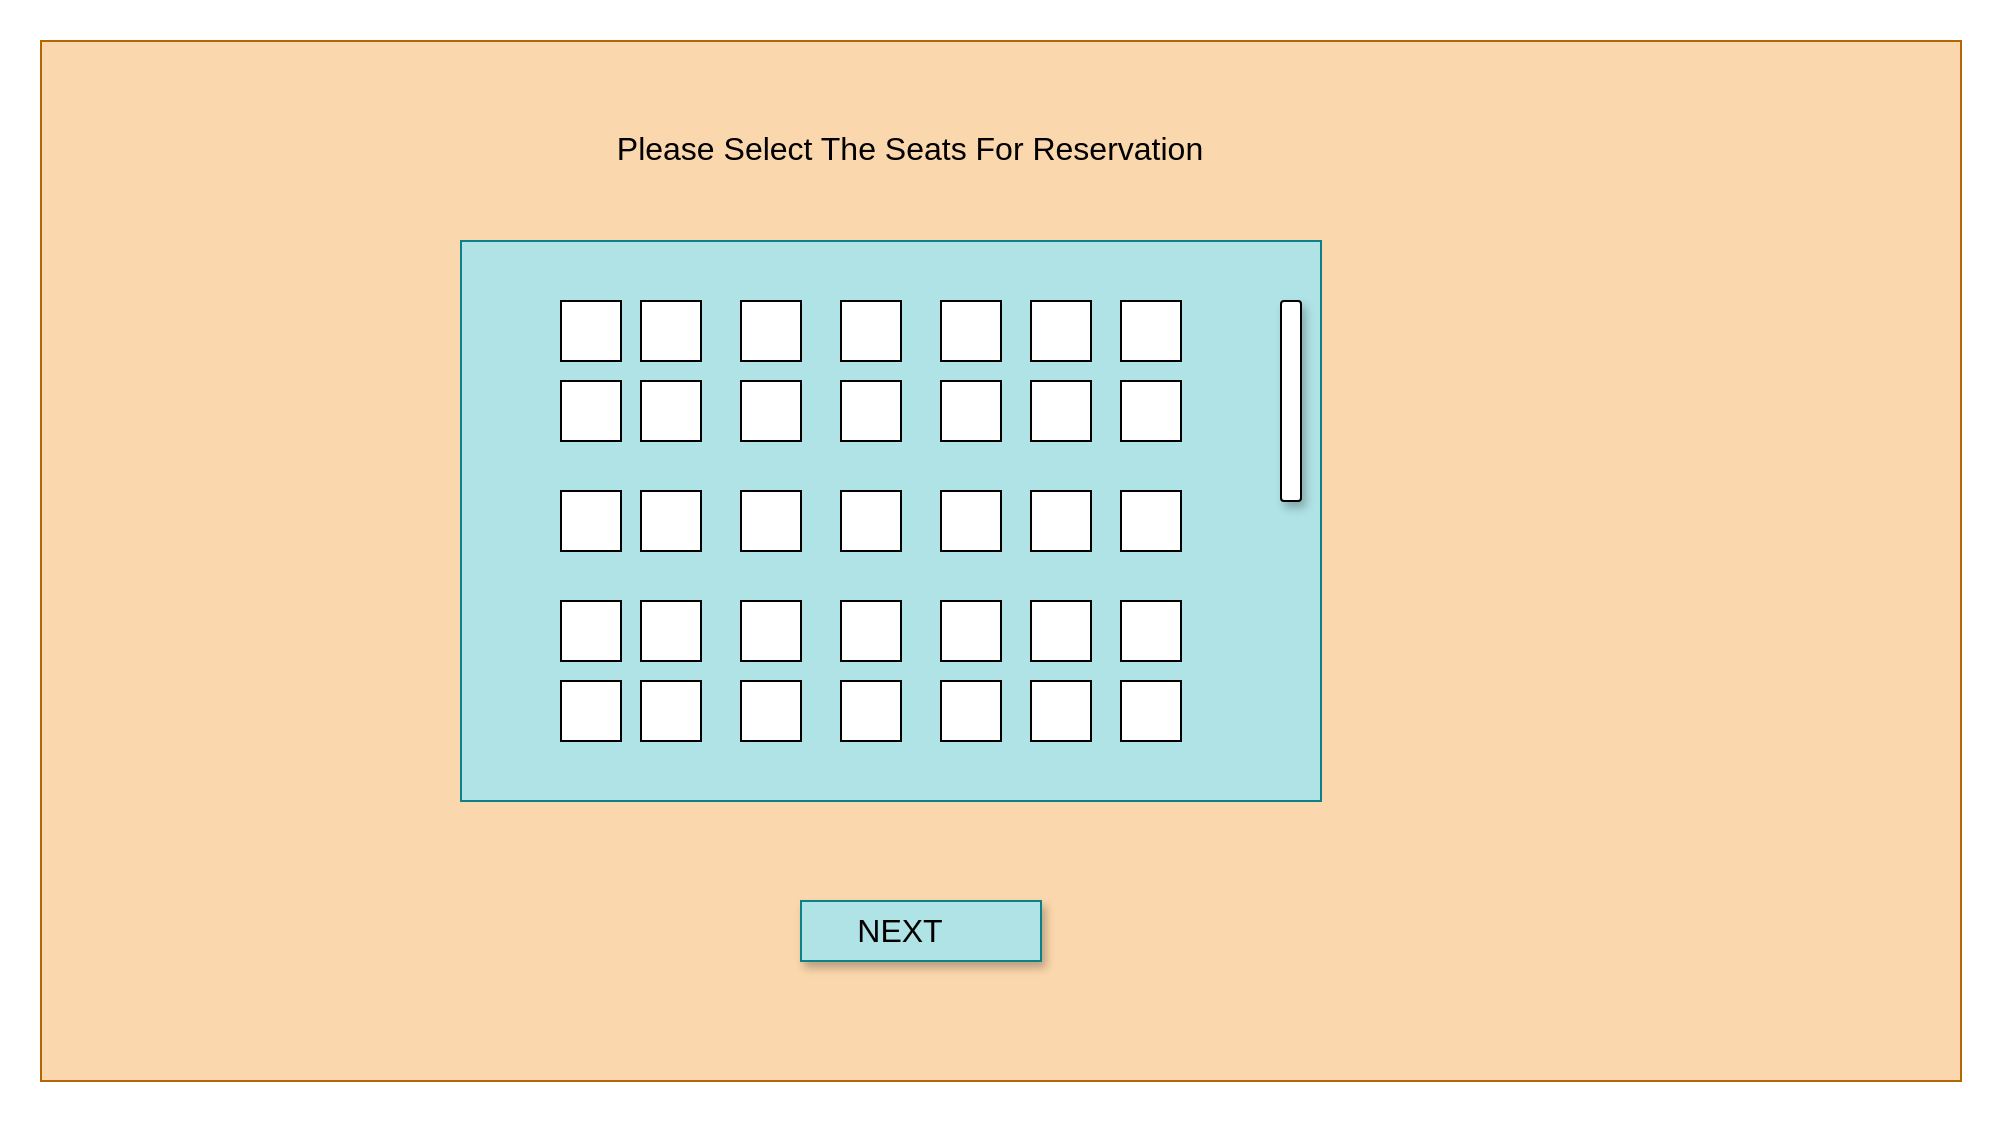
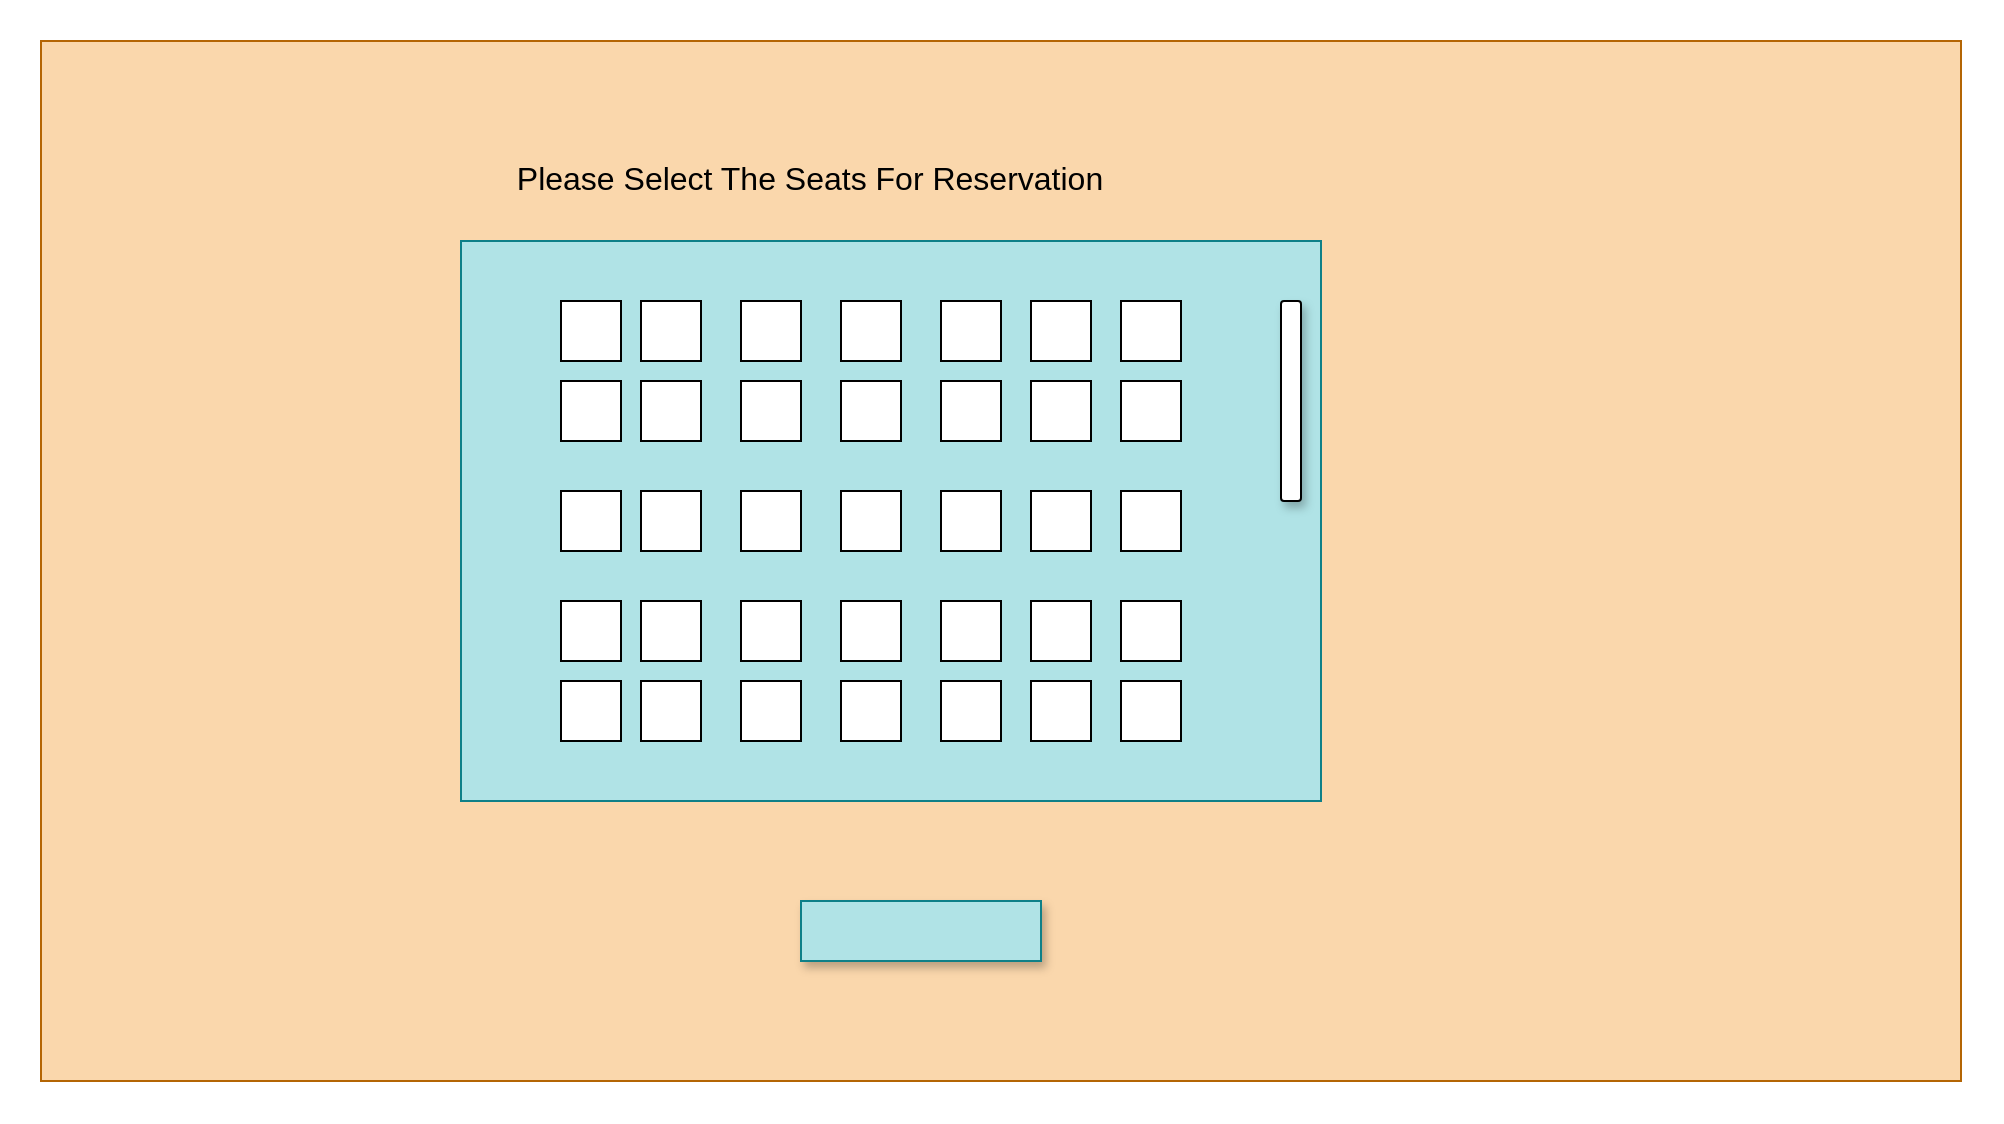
node "Please Select The Seats For Reservation": moved (911, 151) -> (811, 181)
node "NEXT": removed
